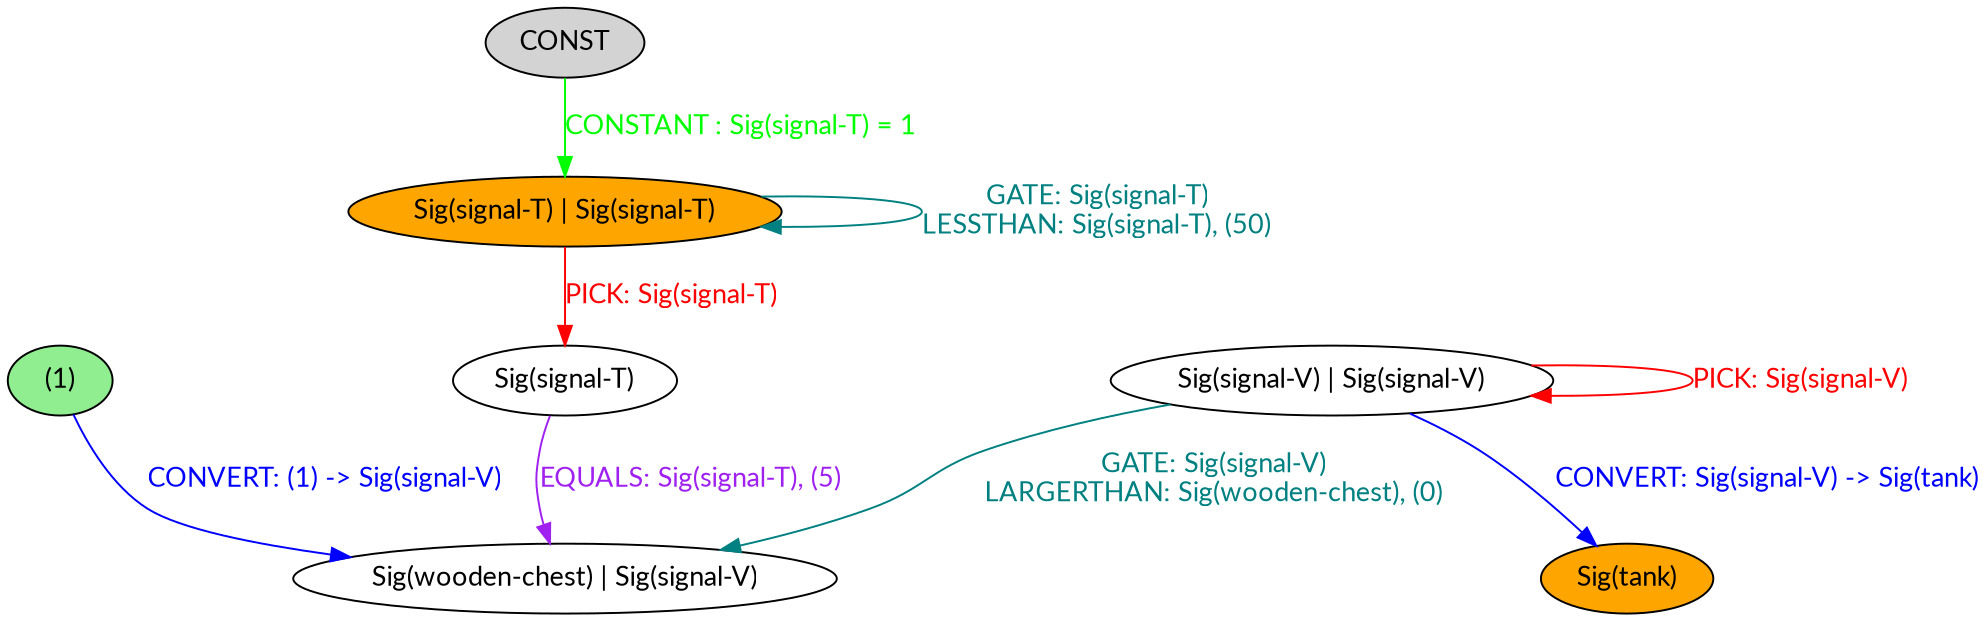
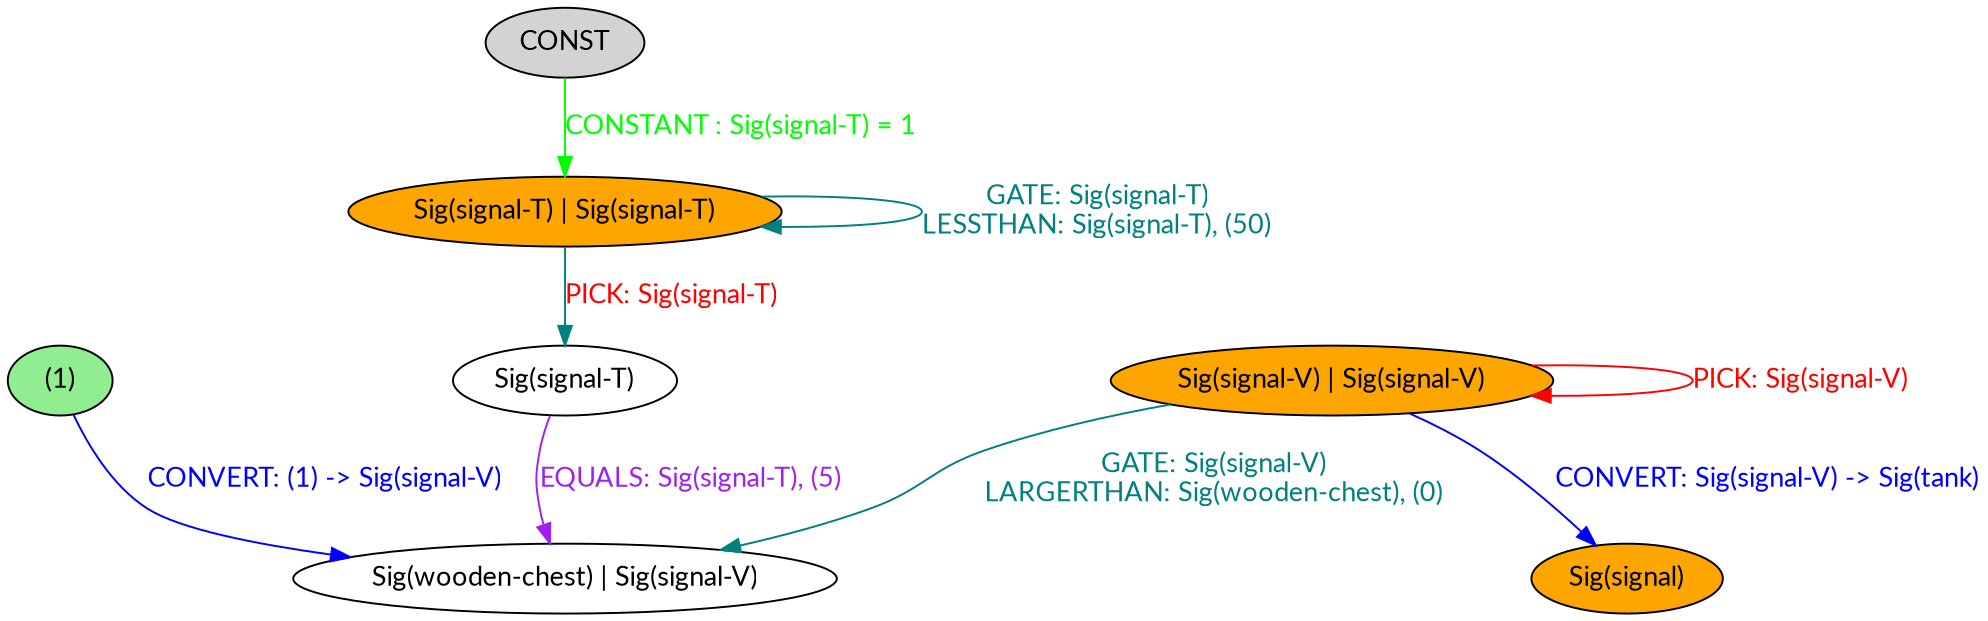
edge "Sig(signal-T) | Sig(signal-T)" -> "Sig(signal-T)": color red -> teal
node "Sig(signal-V) | Sig(signal-V)": fillcolor white -> orange
node "Sig(tank)": label "Sig(tank)" -> "Sig(signal)"
